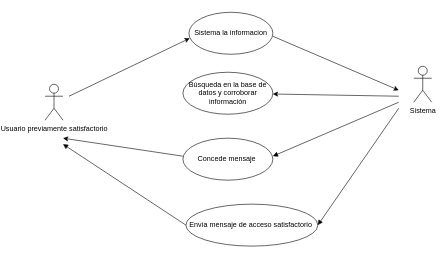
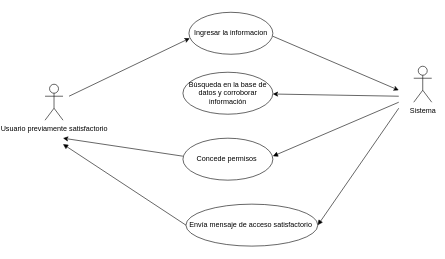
node "Sistema la informacion": label "Sistema la informacion" -> "Ingresar la informacion"
node "Concede mensaje": label "Concede mensaje" -> "Concede permisos"
